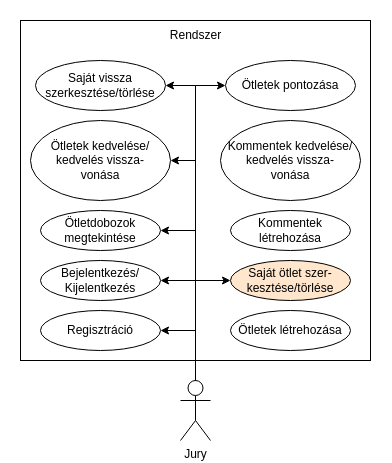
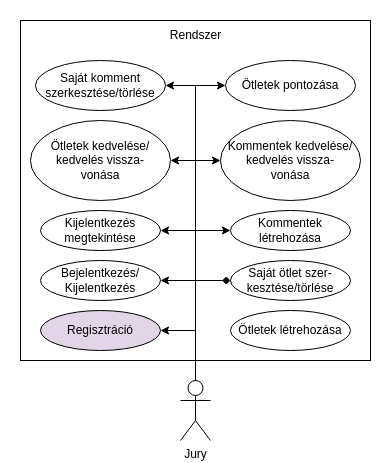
node "Saját vissza szerkesztése/törlése": label "Saját vissza szerkesztése/törlése" -> "Saját komment szerkesztése/törlése"
edge "Jury" -> "Kommentek kedvelése/ kedvelés vissza- vonása": added
node "Ötletdobozok megtekintése": label "Ötletdobozok megtekintése" -> "Kijelentkezés megtekintése"
edge "Jury" -> "Kommentek létrehozása": added
edge "Jury" -> "Saját ötlet szer- kesztése/törlése": arrowhead classic -> diamond
node "Saját ötlet szer- kesztése/törlése": fillcolor #ffe6cc -> #ffffff
node "Regisztráció": fillcolor #ffffff -> #e1d5e7
